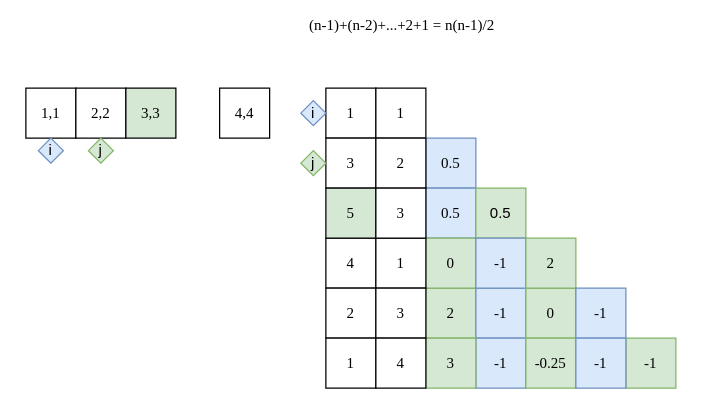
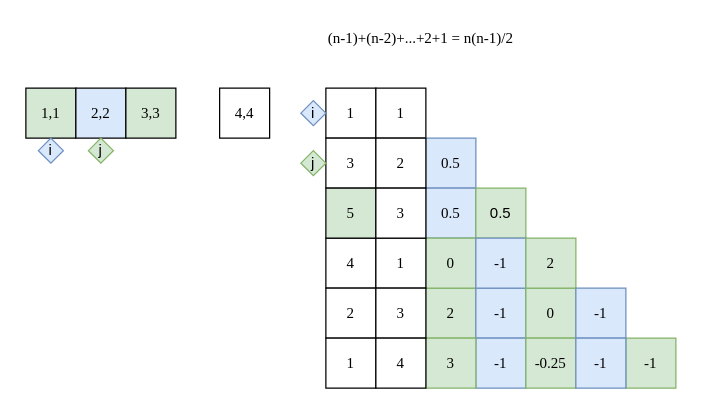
node "(n-1)+(n-2)+...+2+1 = n(n-1)/2": moved (451, 26) -> (469, 38)
node "1,1": fillcolor #ffffff -> #d5e8d4
node "2,2": fillcolor #ffffff -> #dae8fc
